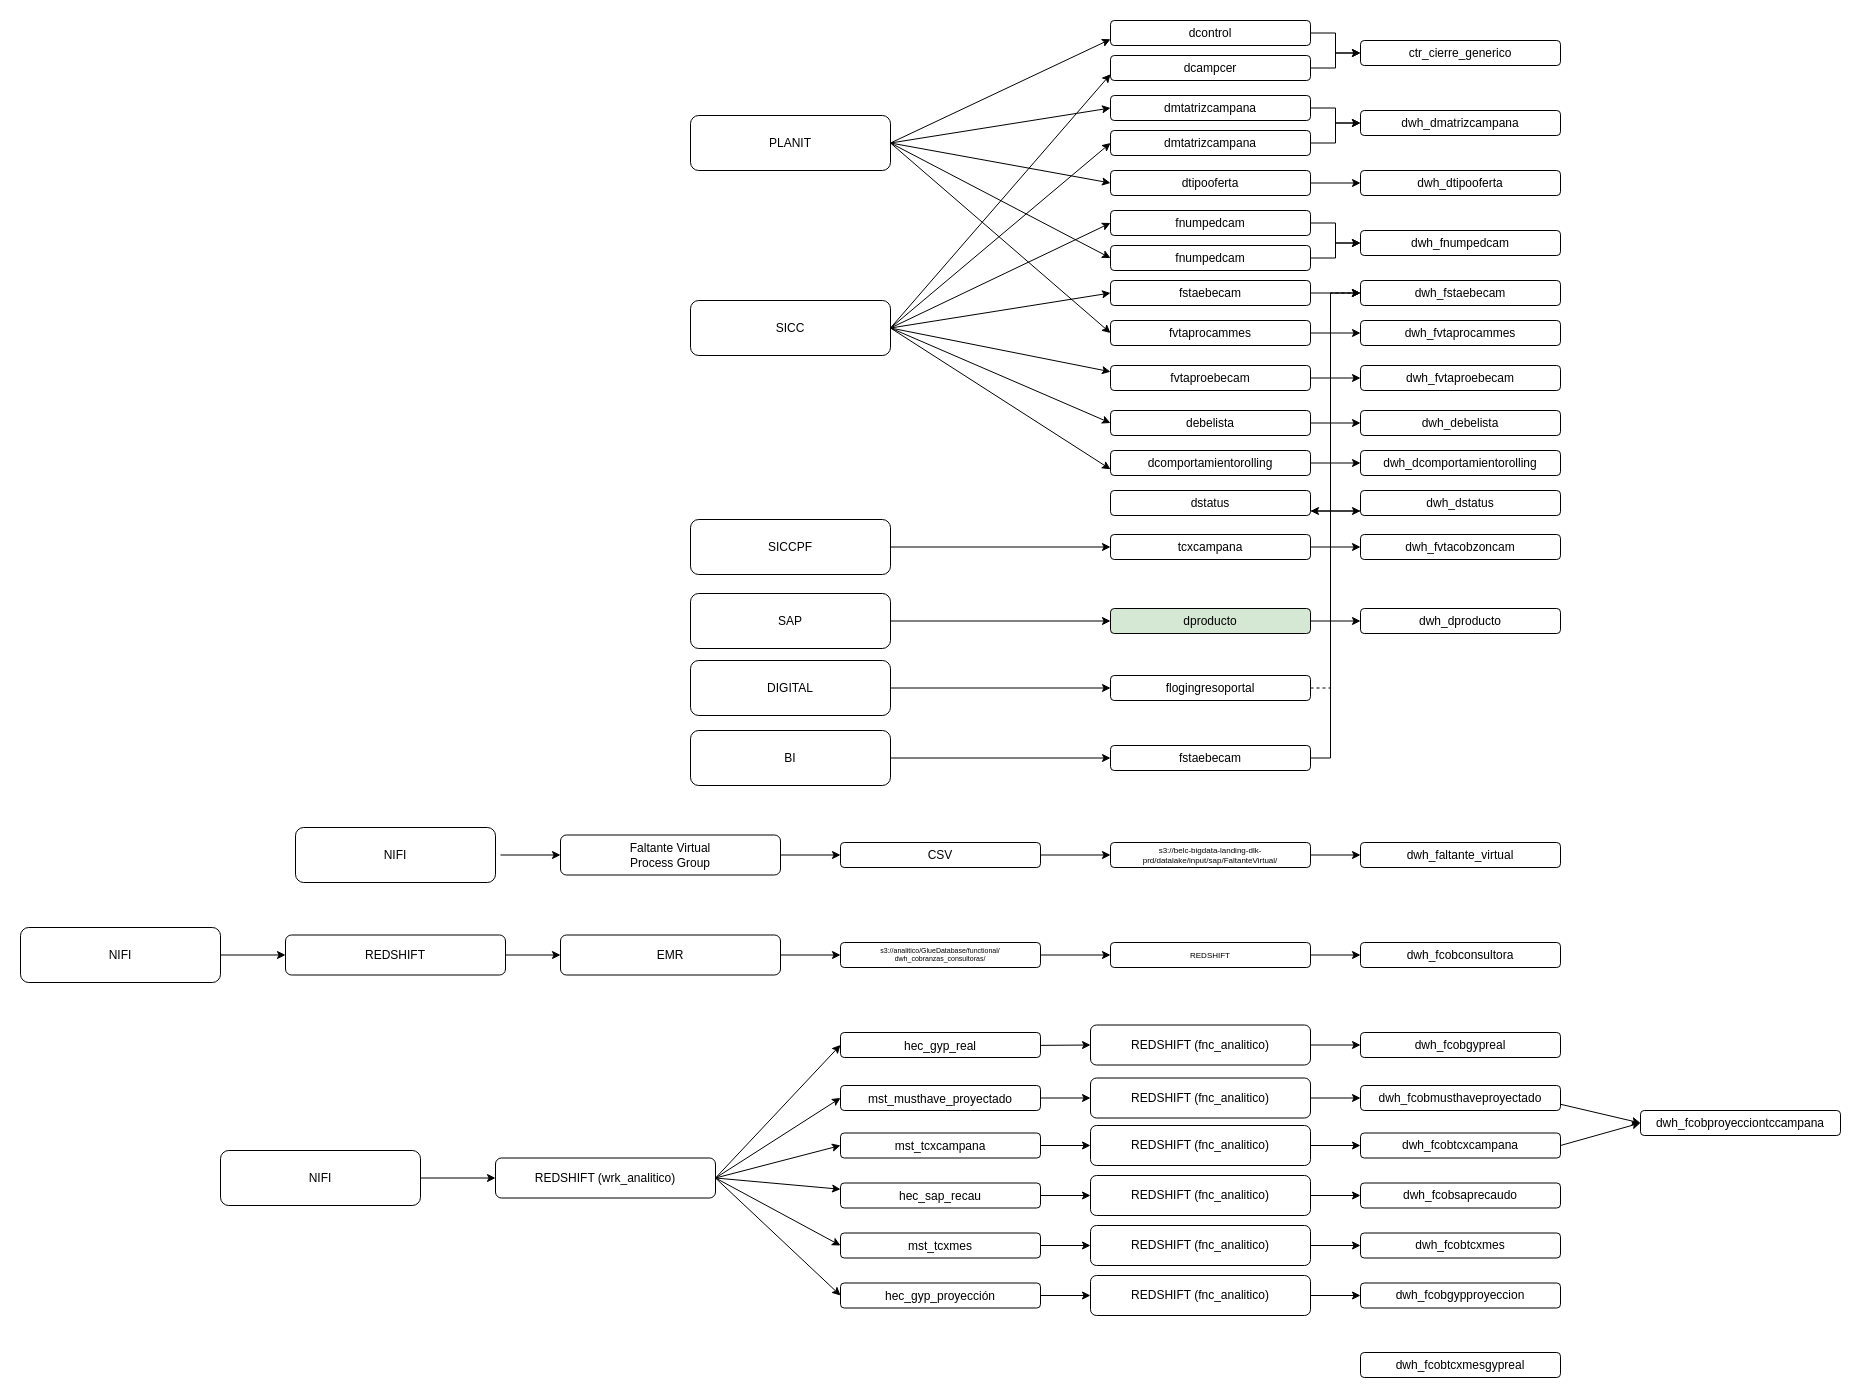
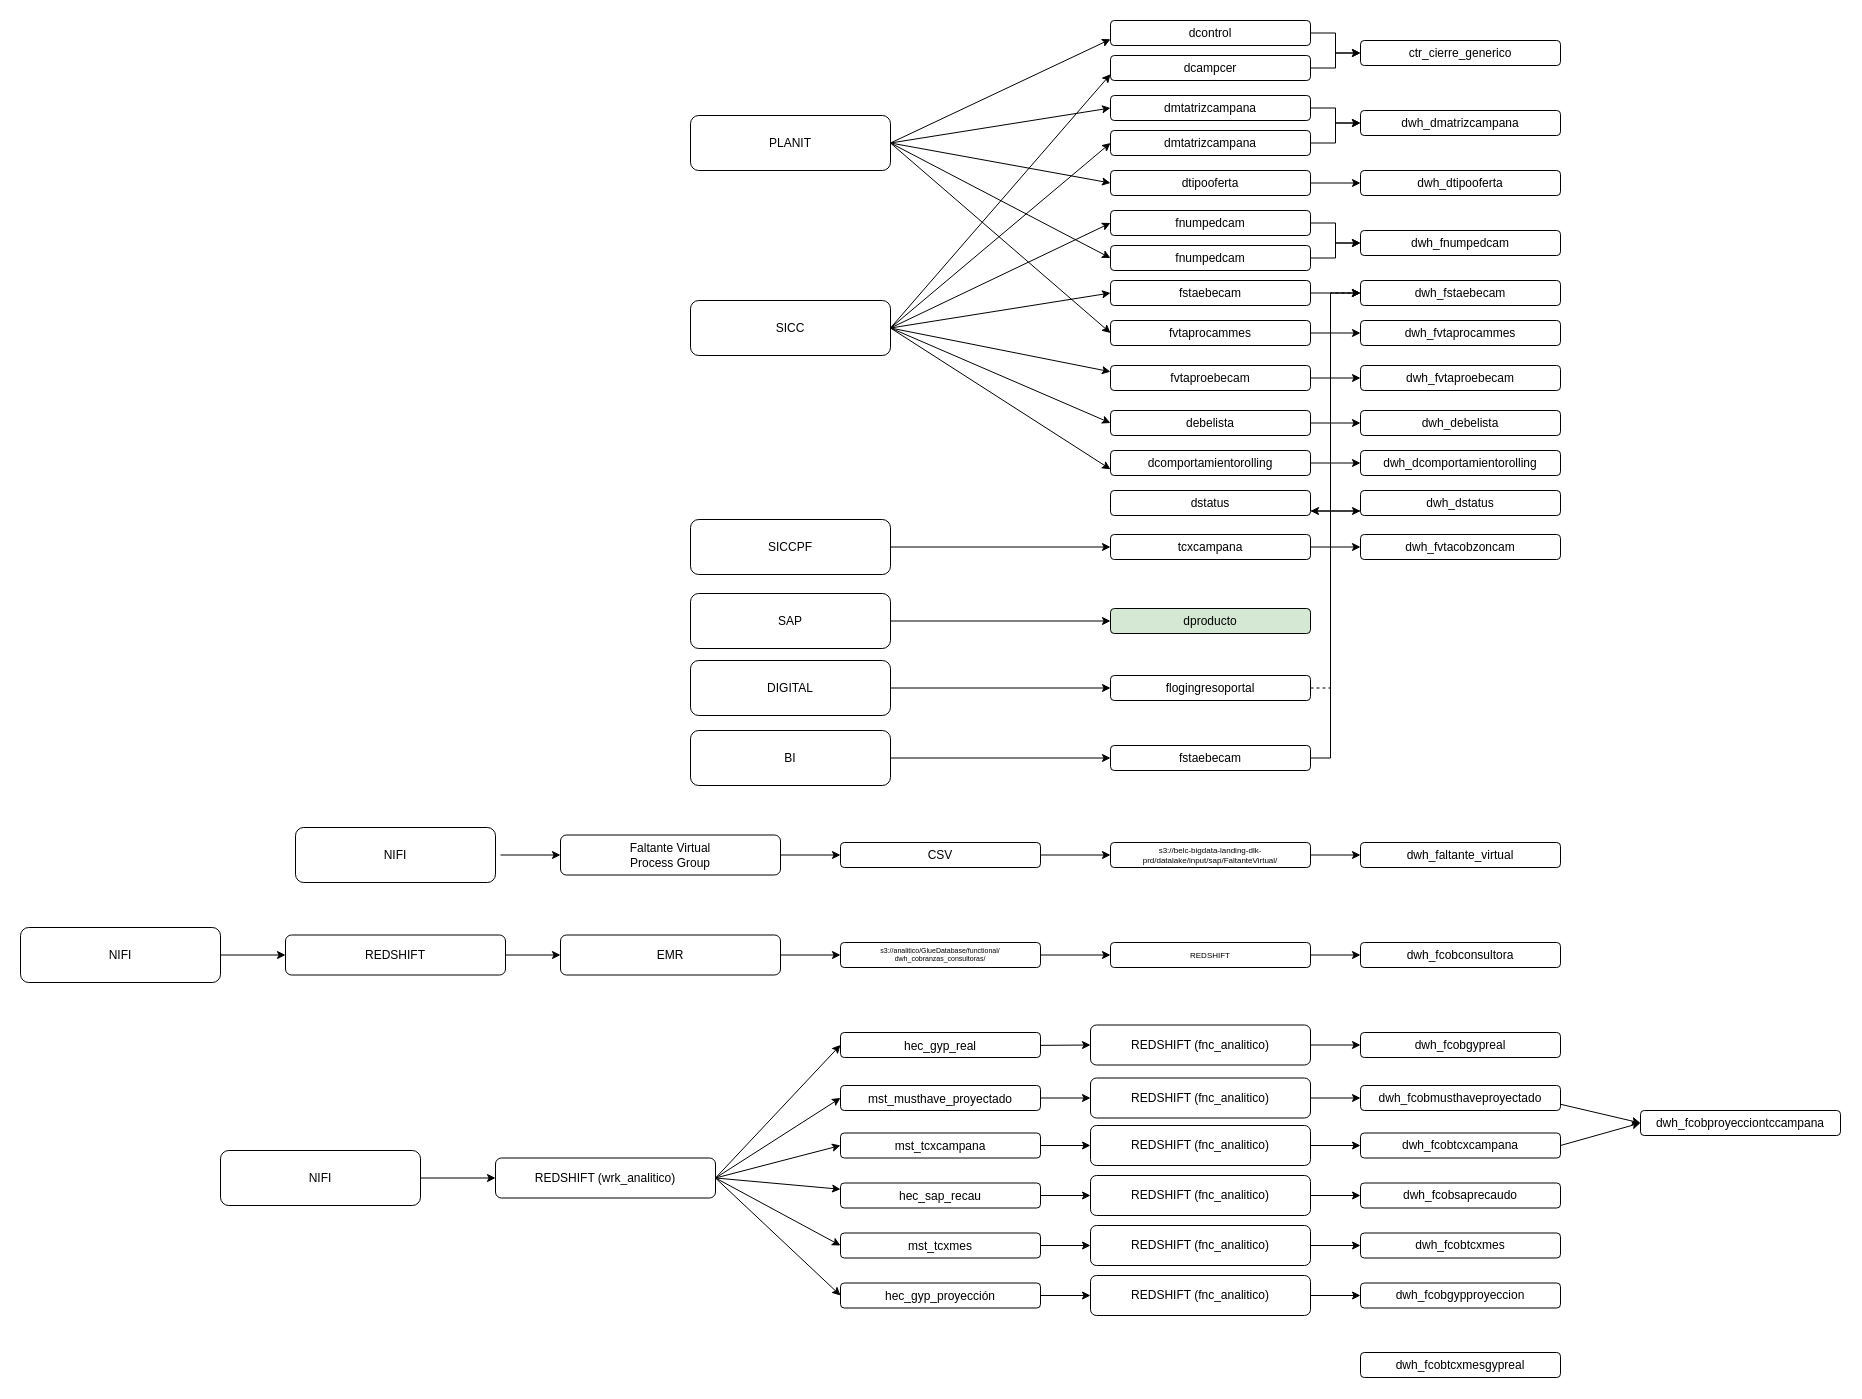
edge "dproducto" -> "dwh_dproducto": removed
node "dwh_dproducto": removed
